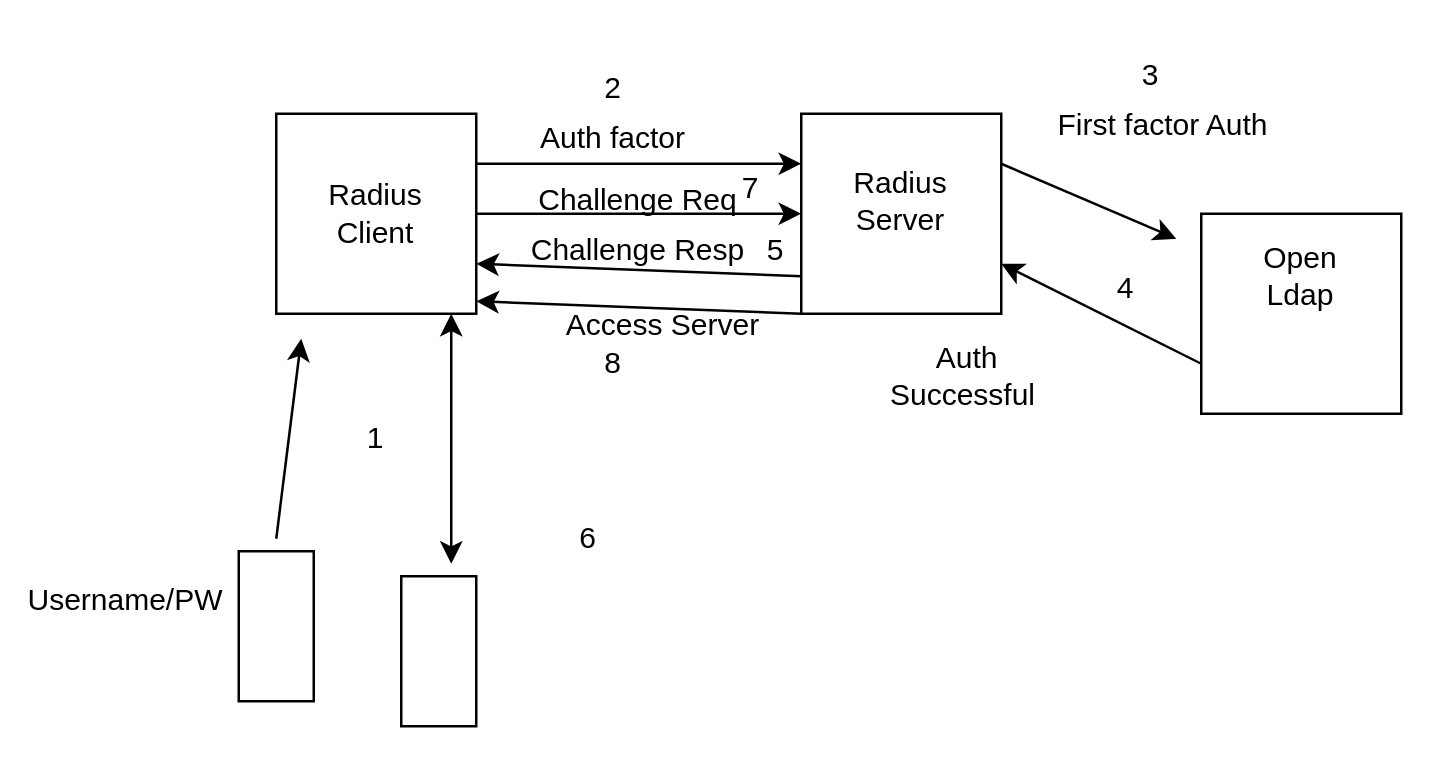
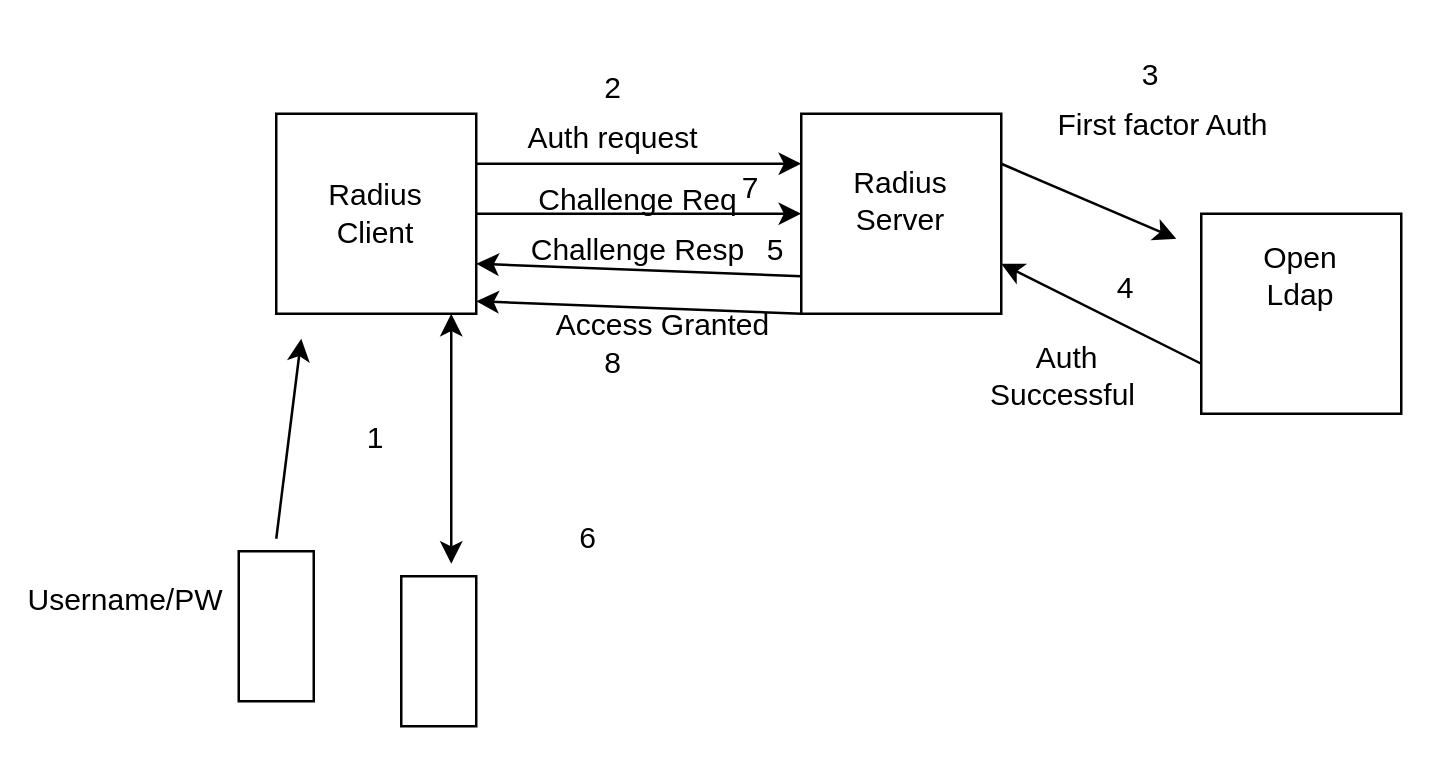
node "Auth factor": label "Auth factor" -> "Auth request"
node "Access Server": label "Access Server" -> "Access Granted"
node "Auth Successful": moved (964, 376) -> (1064, 376)
